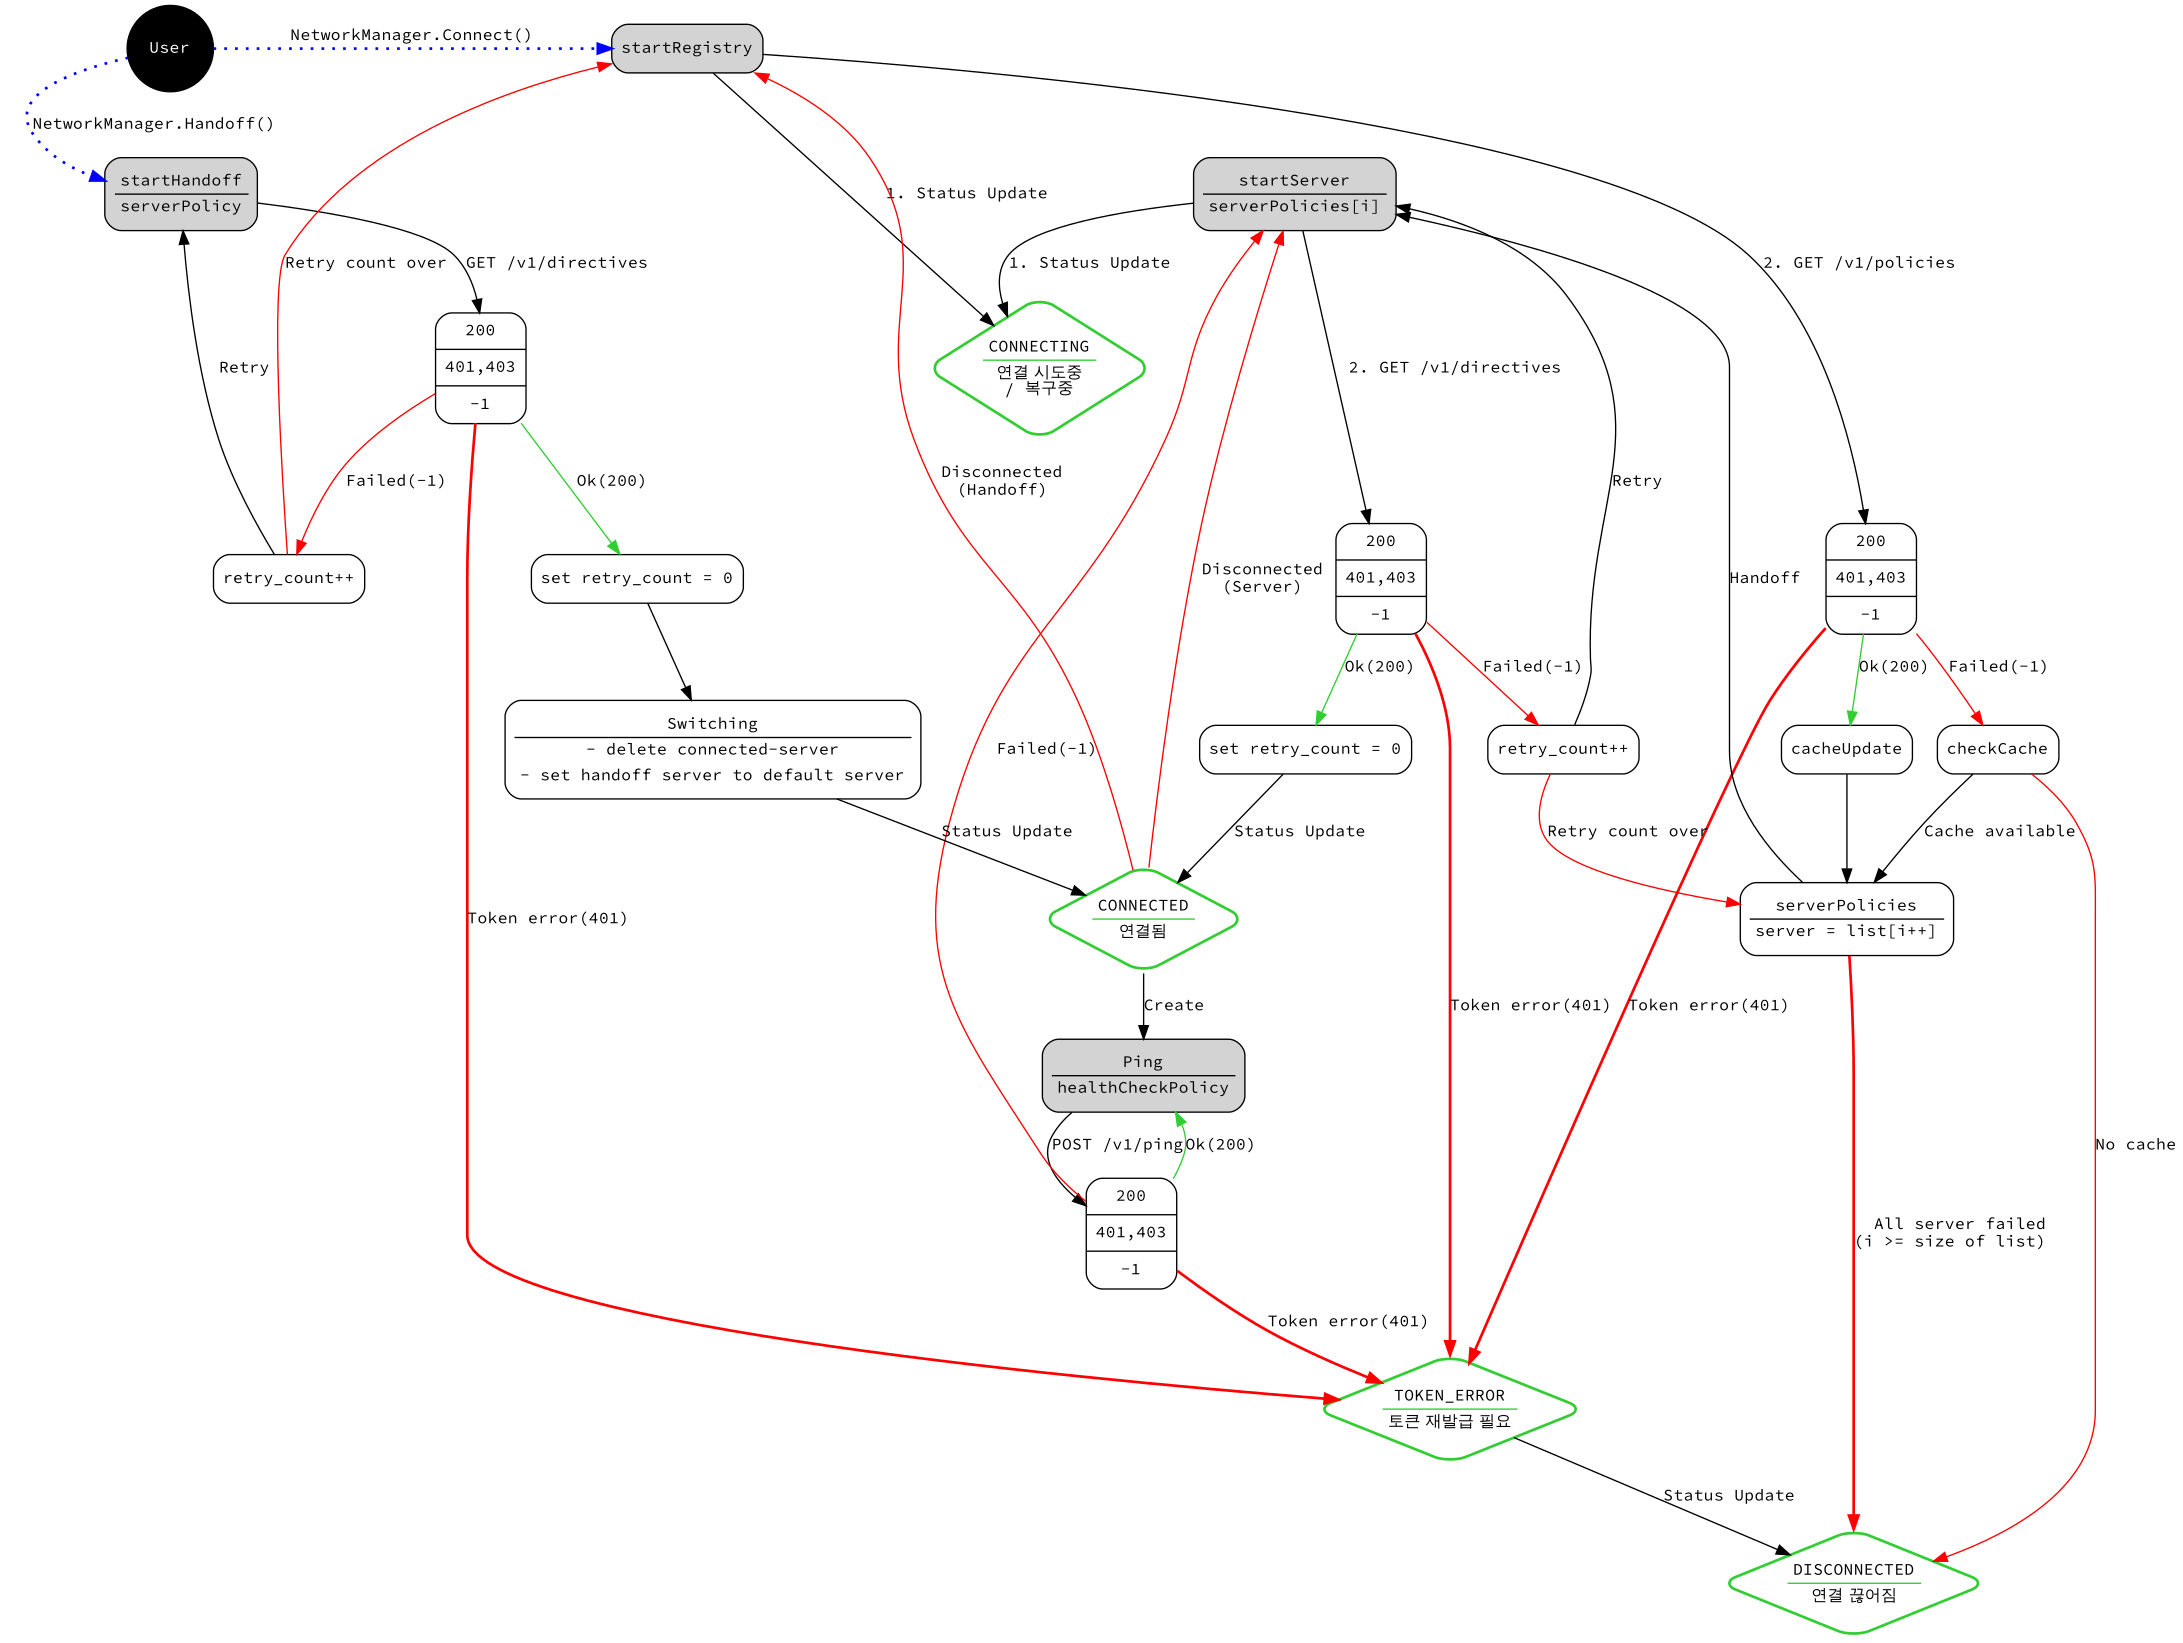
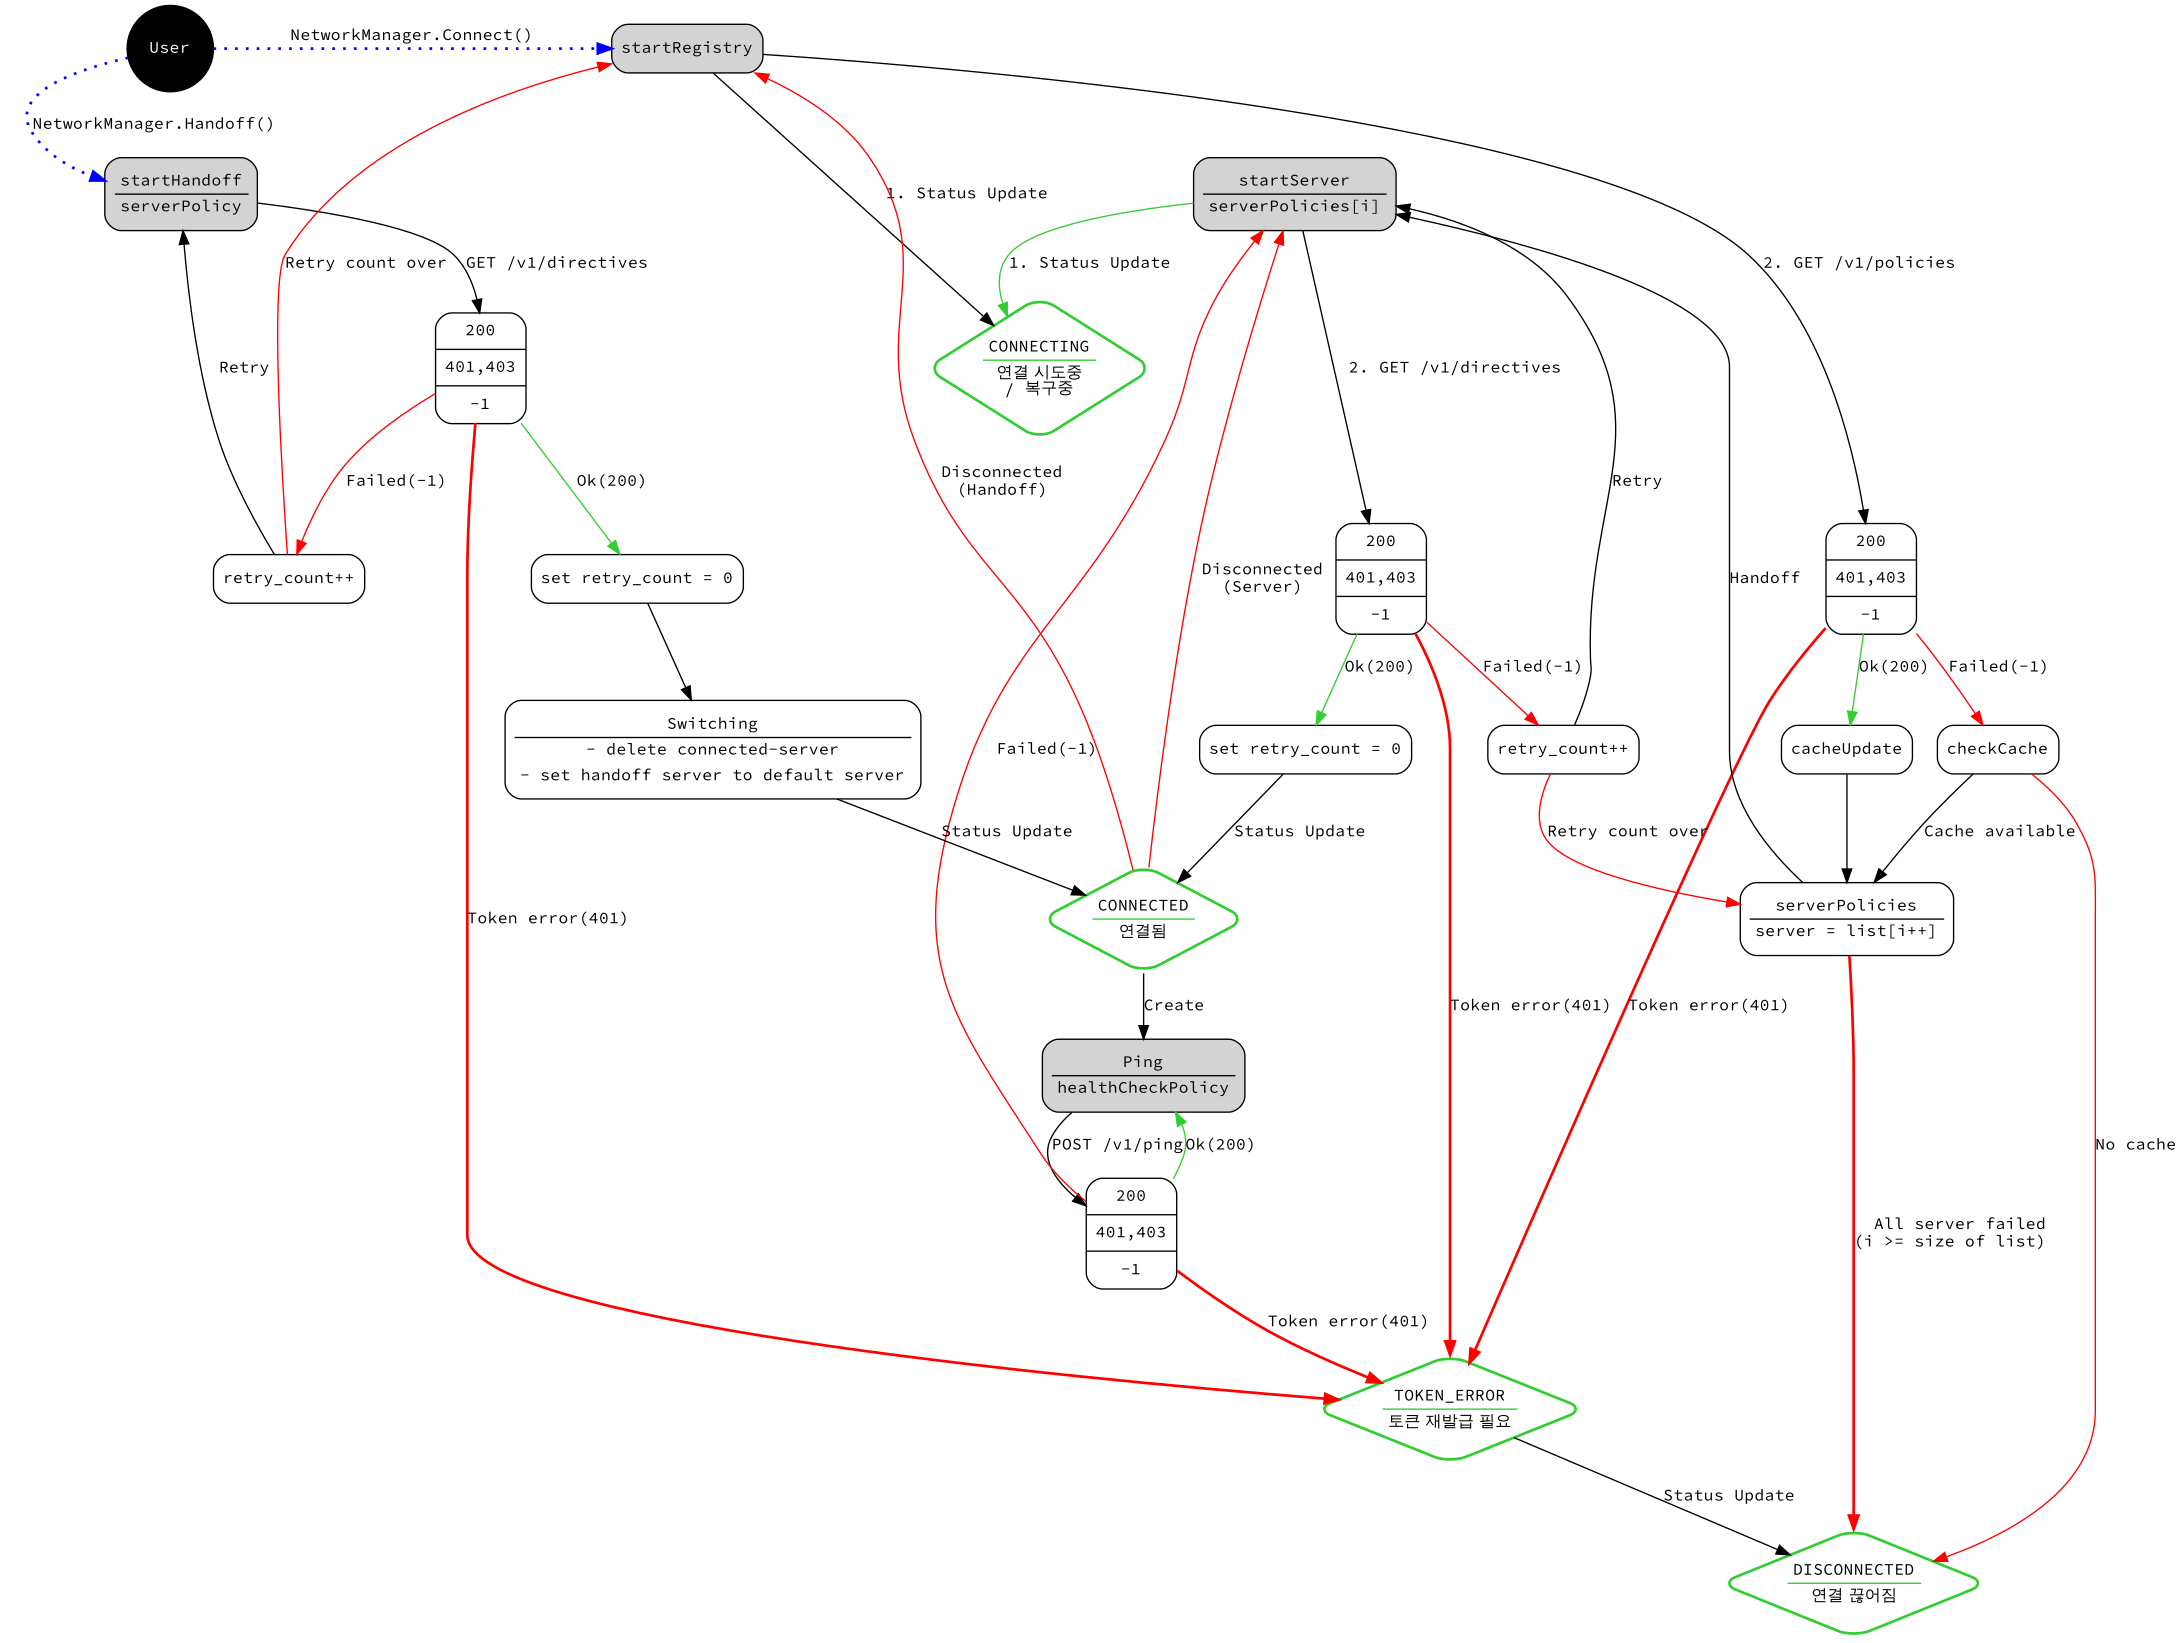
edge "startServer" -> "CONNECTING": color black -> limegreen
